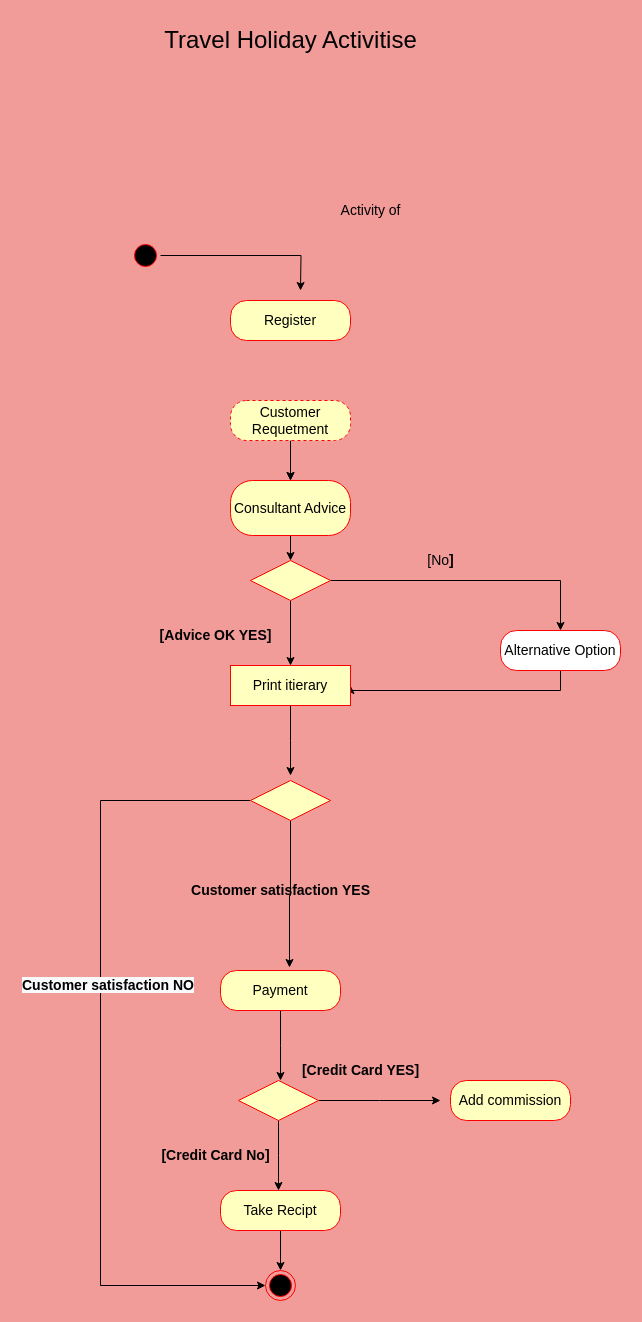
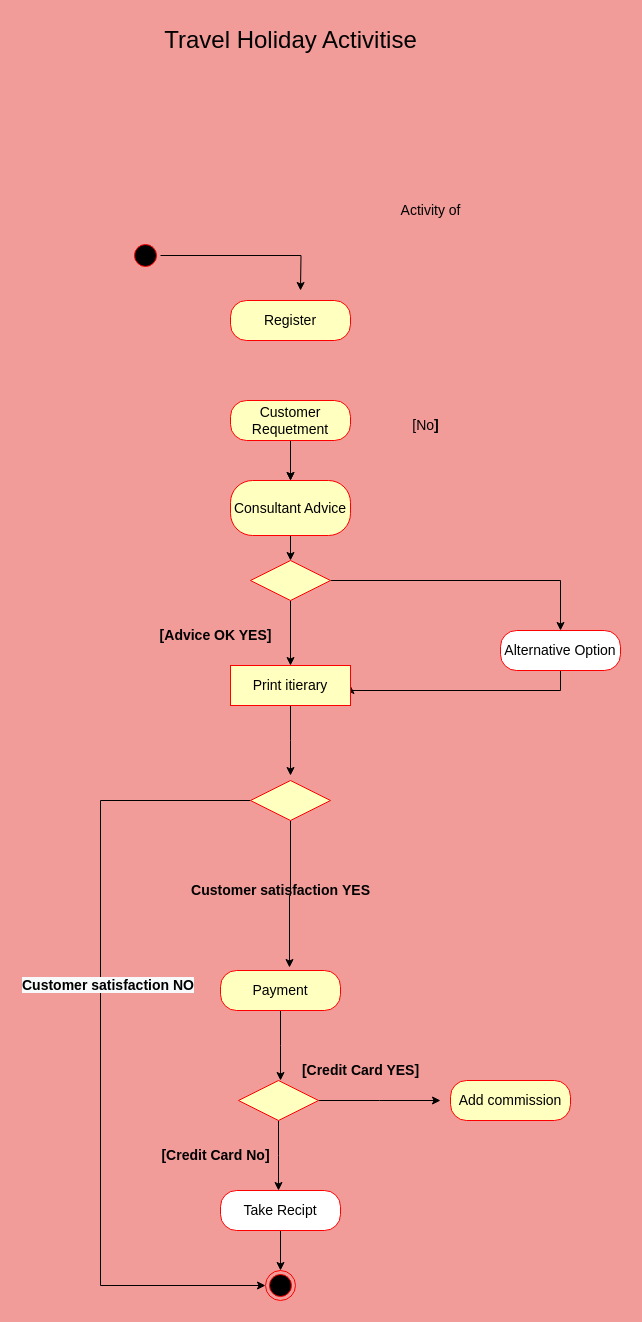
node "Activity of": moved (371, 211) -> (431, 211)
node "Customer Requetment": style dashed -> solid
node "[No]": moved (441, 561) -> (426, 426)
node "Take Recipt": fillcolor #ffffc0 -> #ffffff
